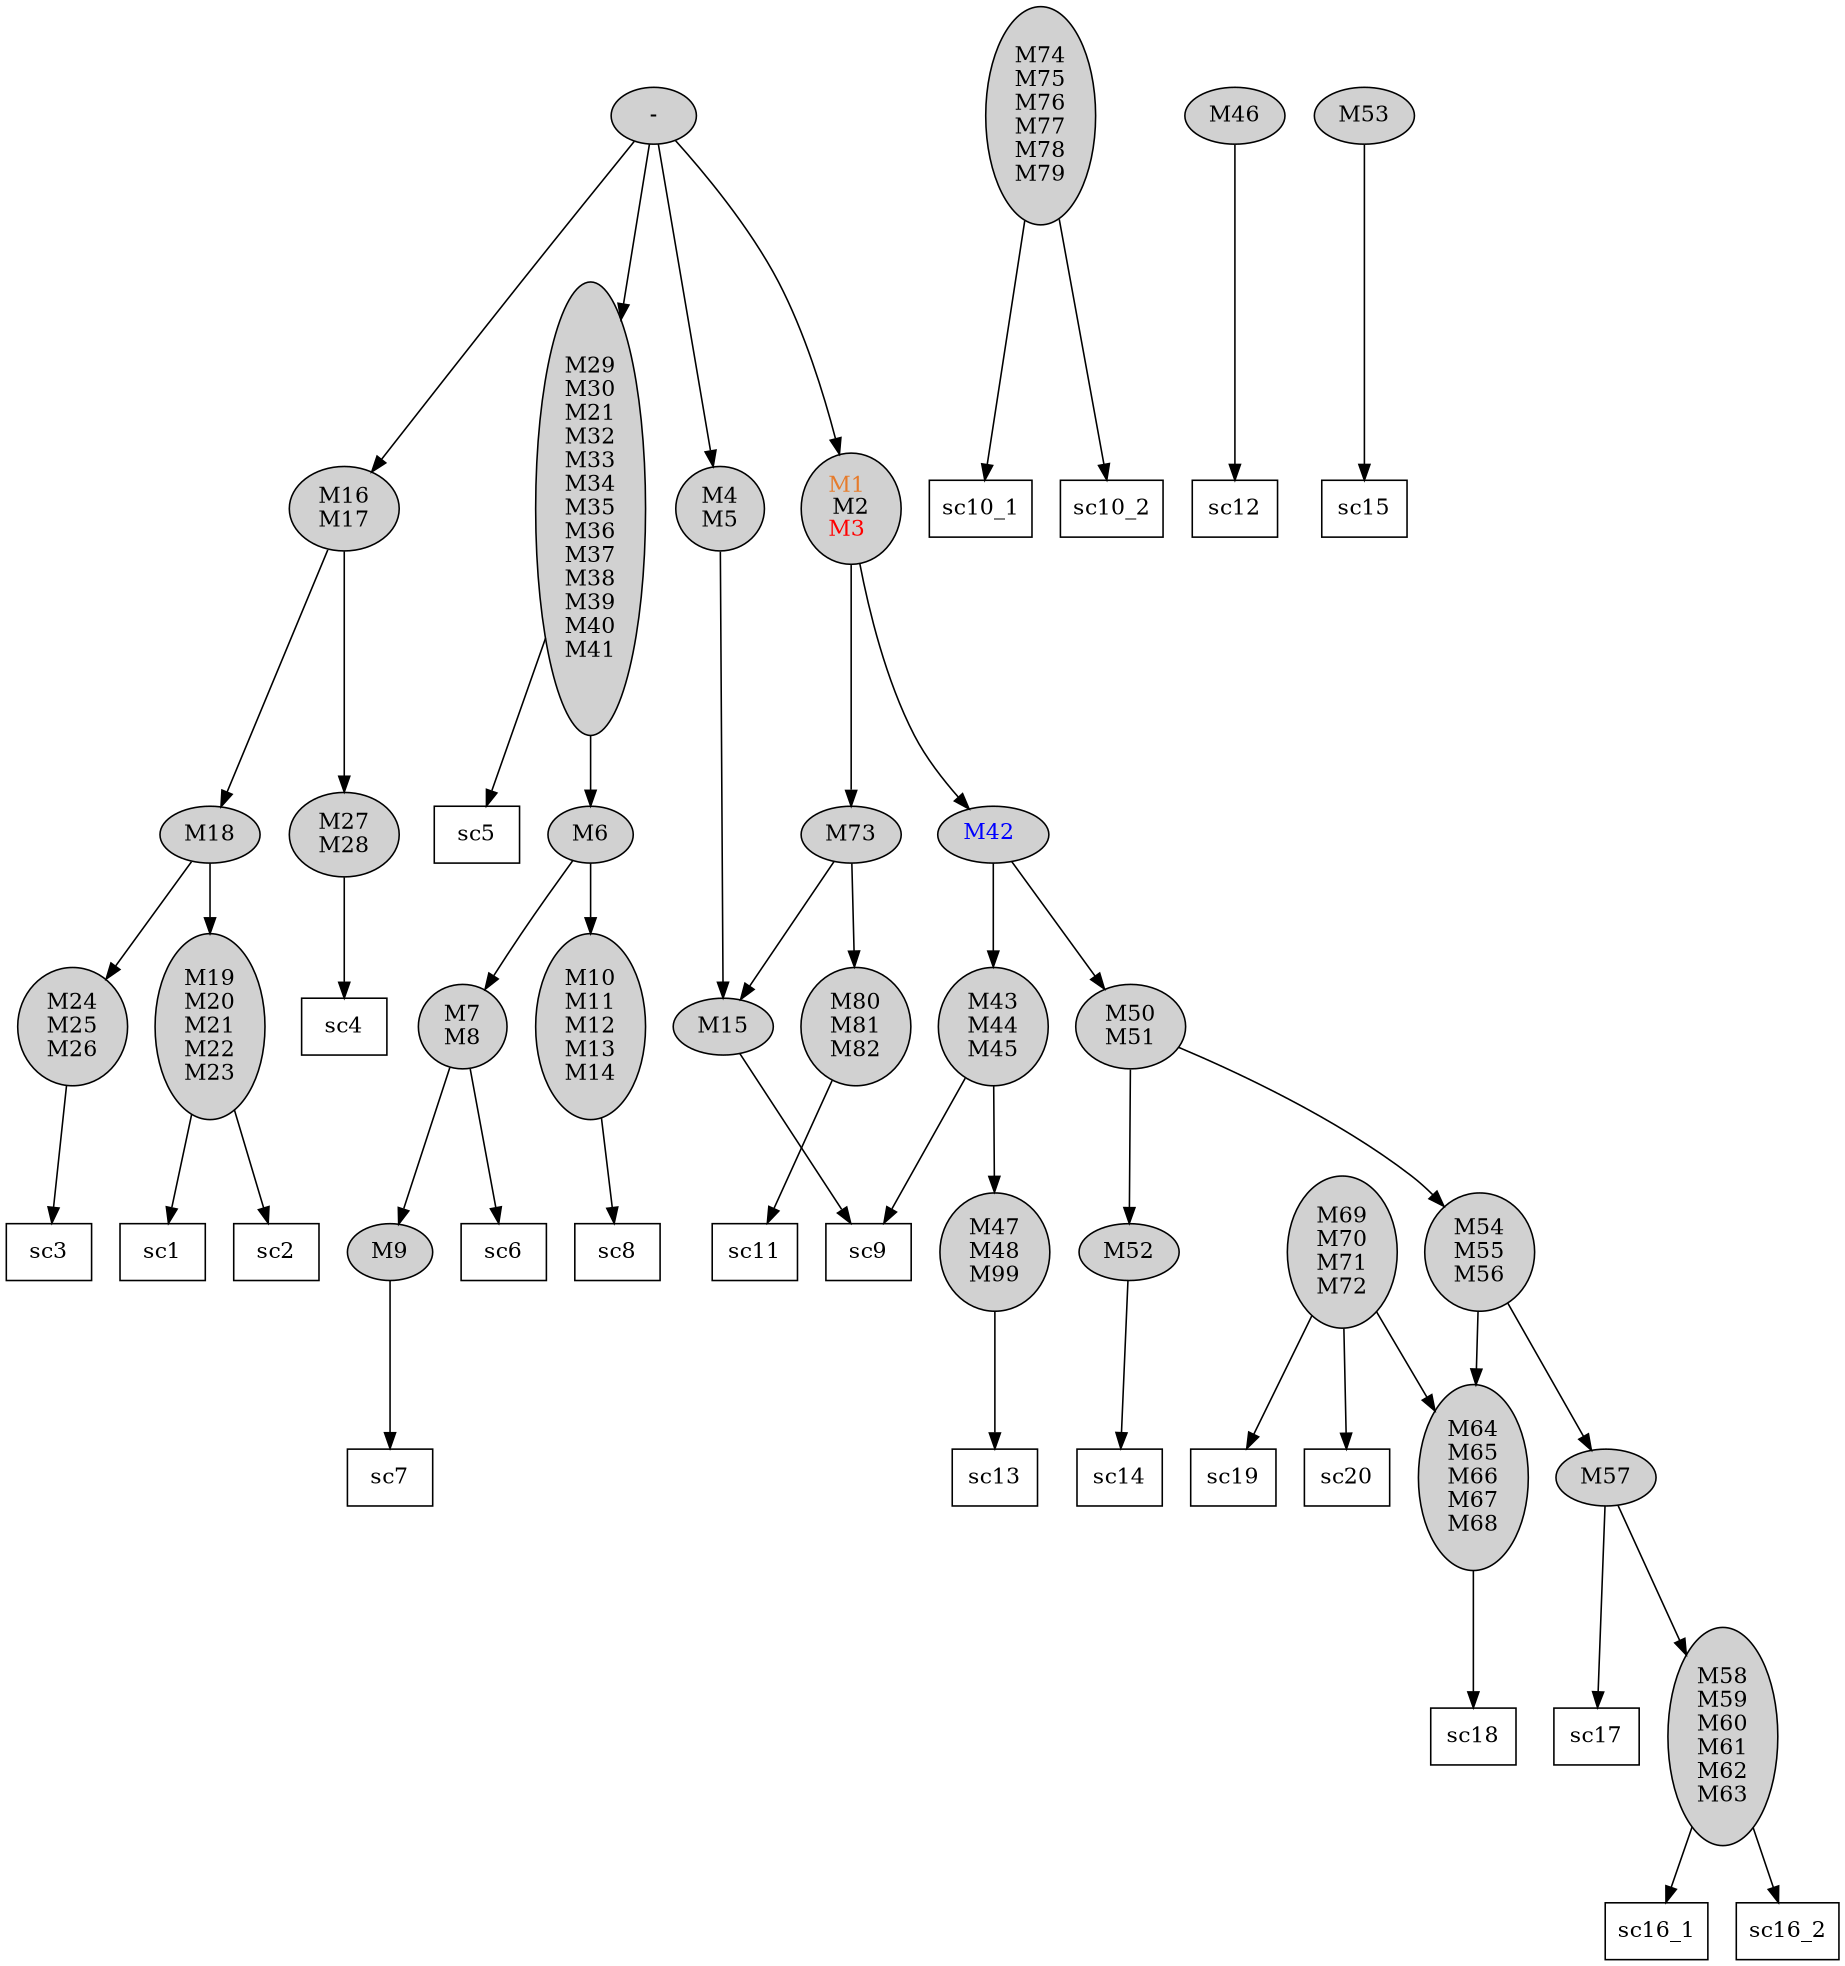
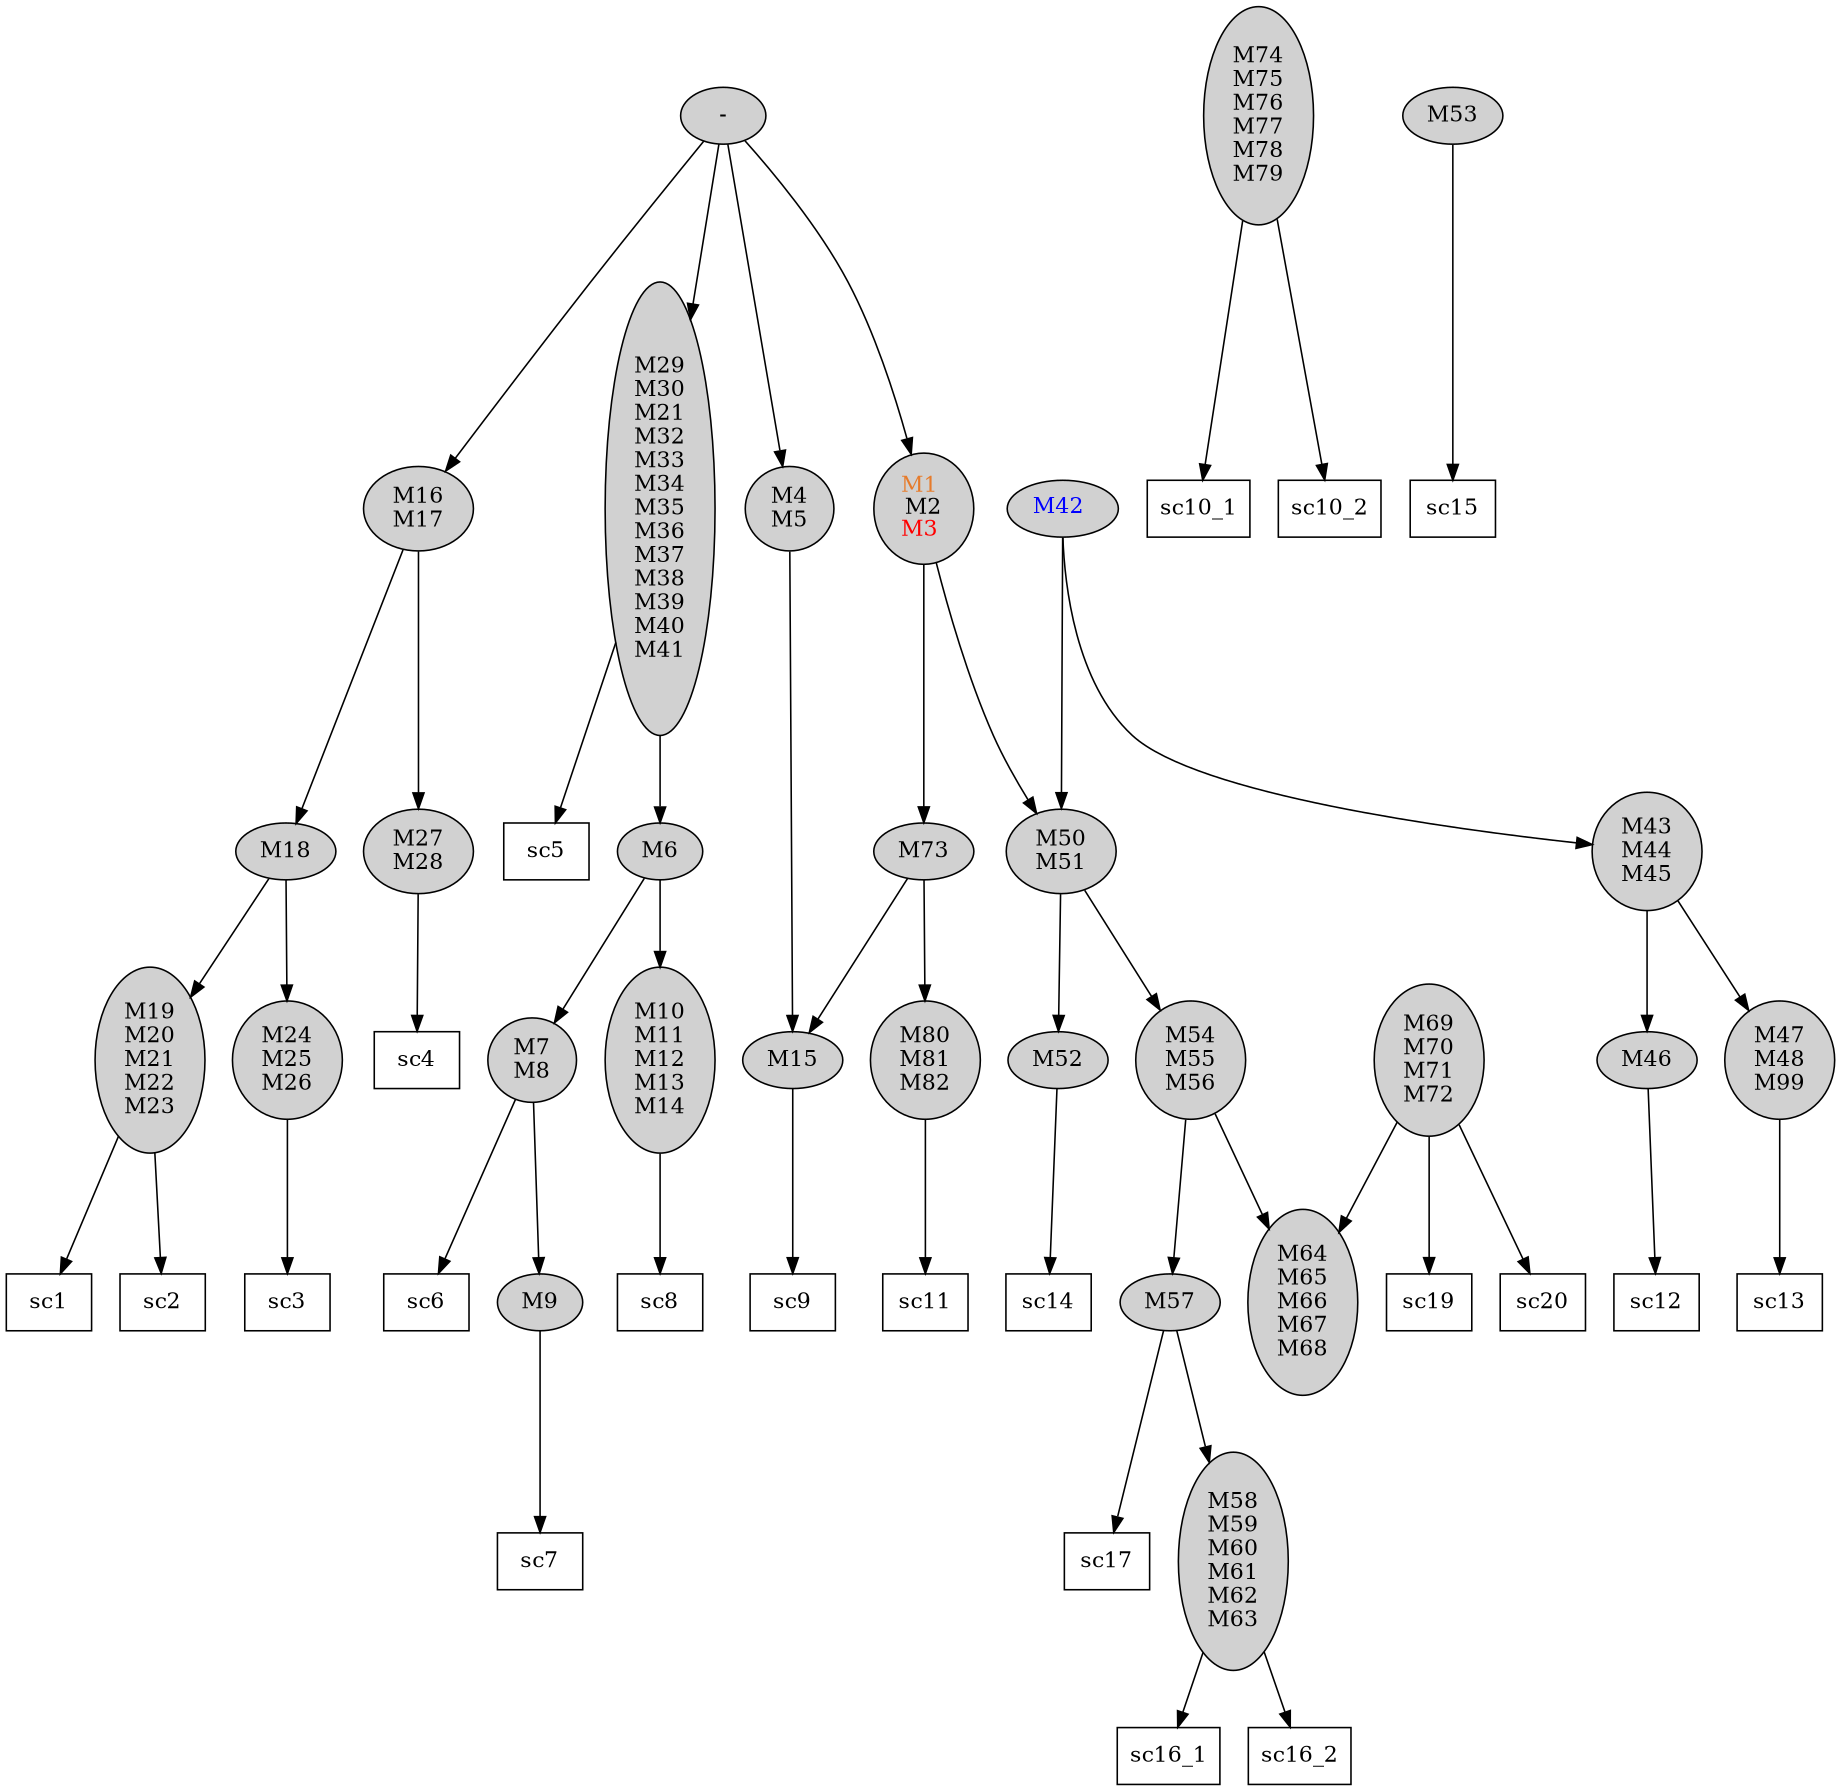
edge "M1" -> "M42": now "M1" -> "M50"
edge "M43" -> "sc9": now "M43" -> "M46"
node "sc18": removed
